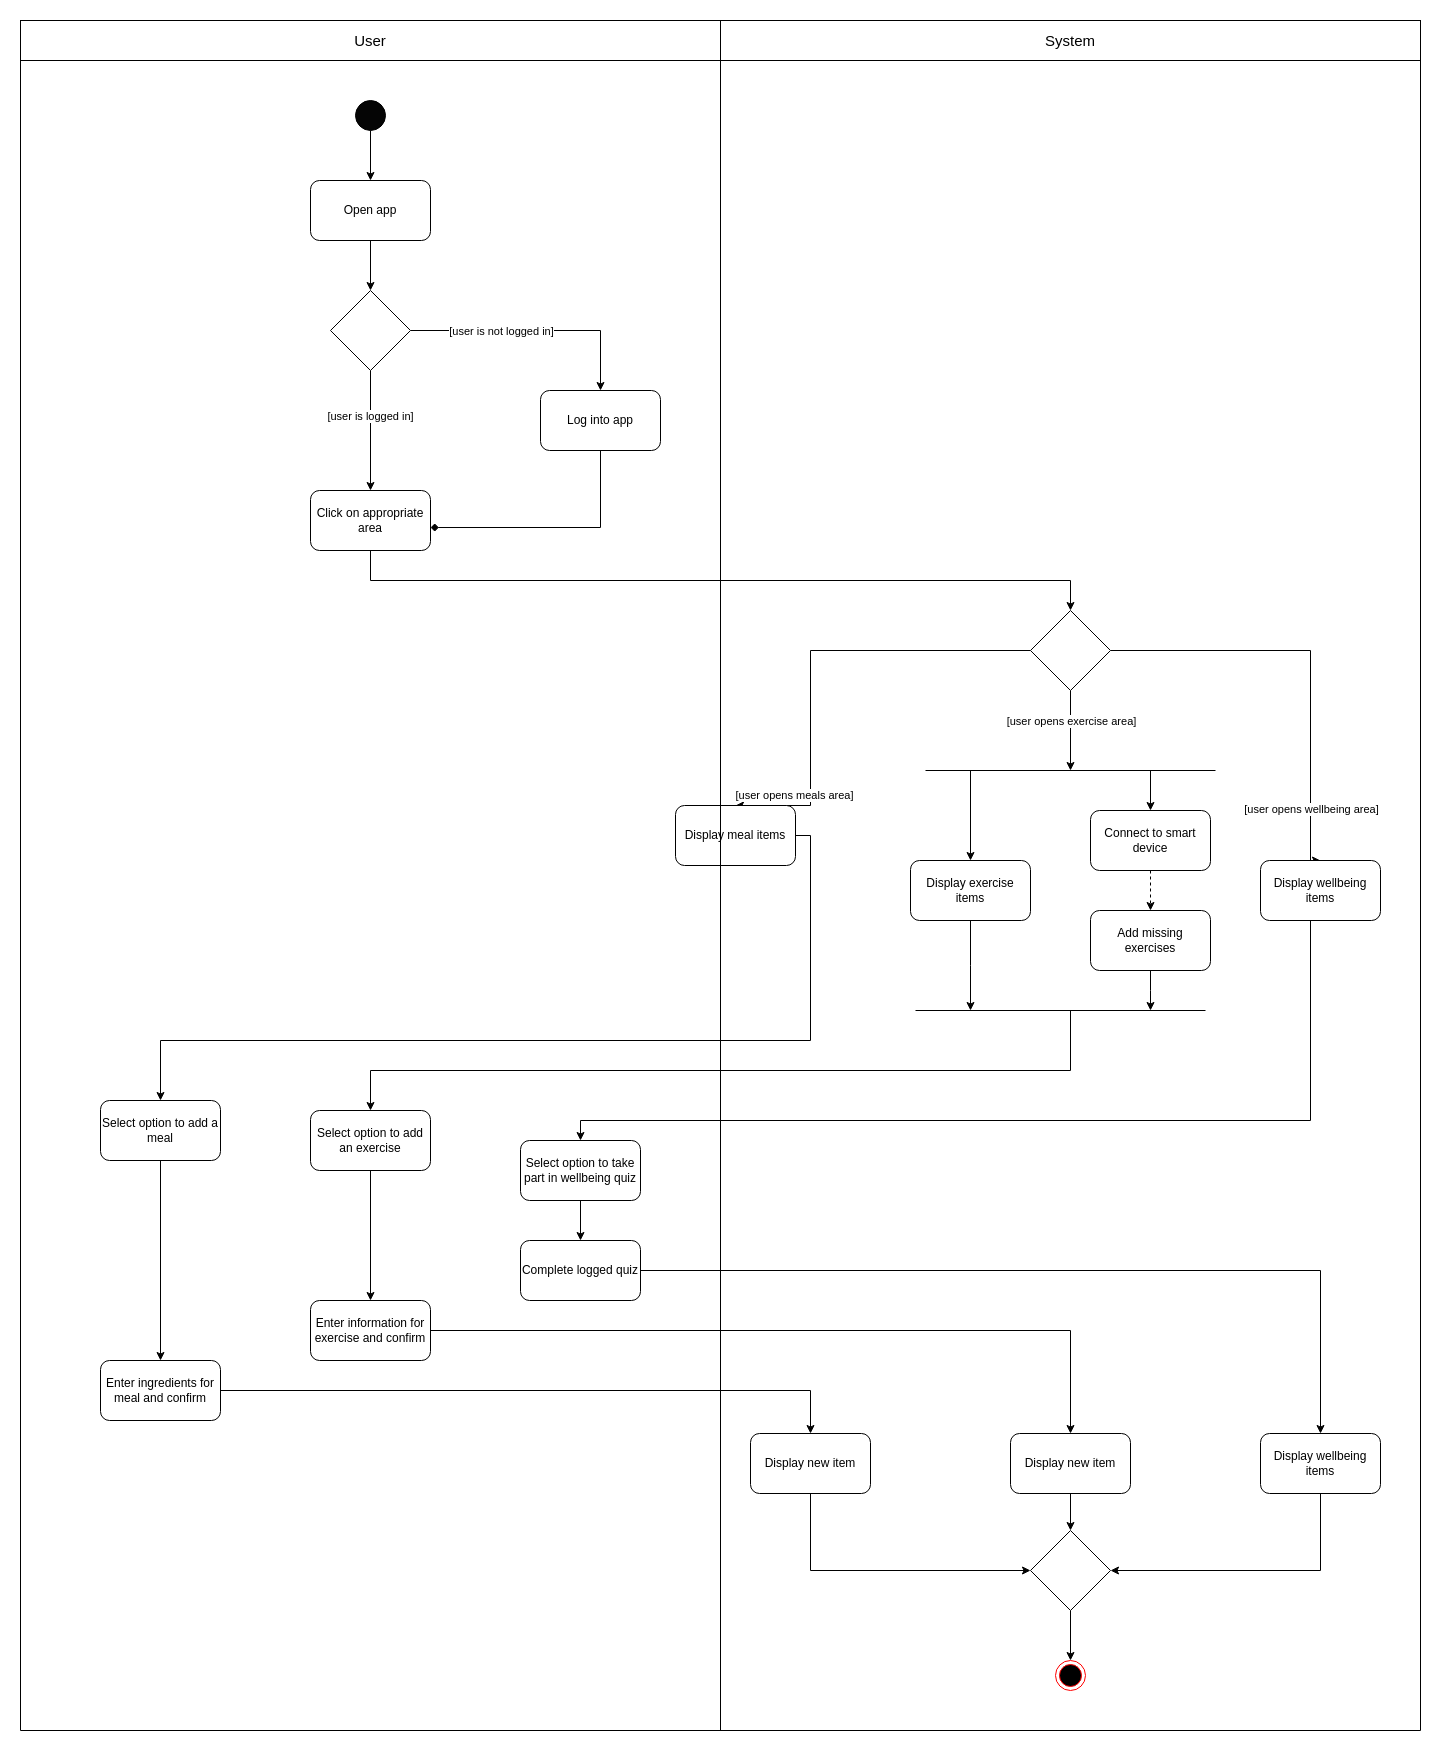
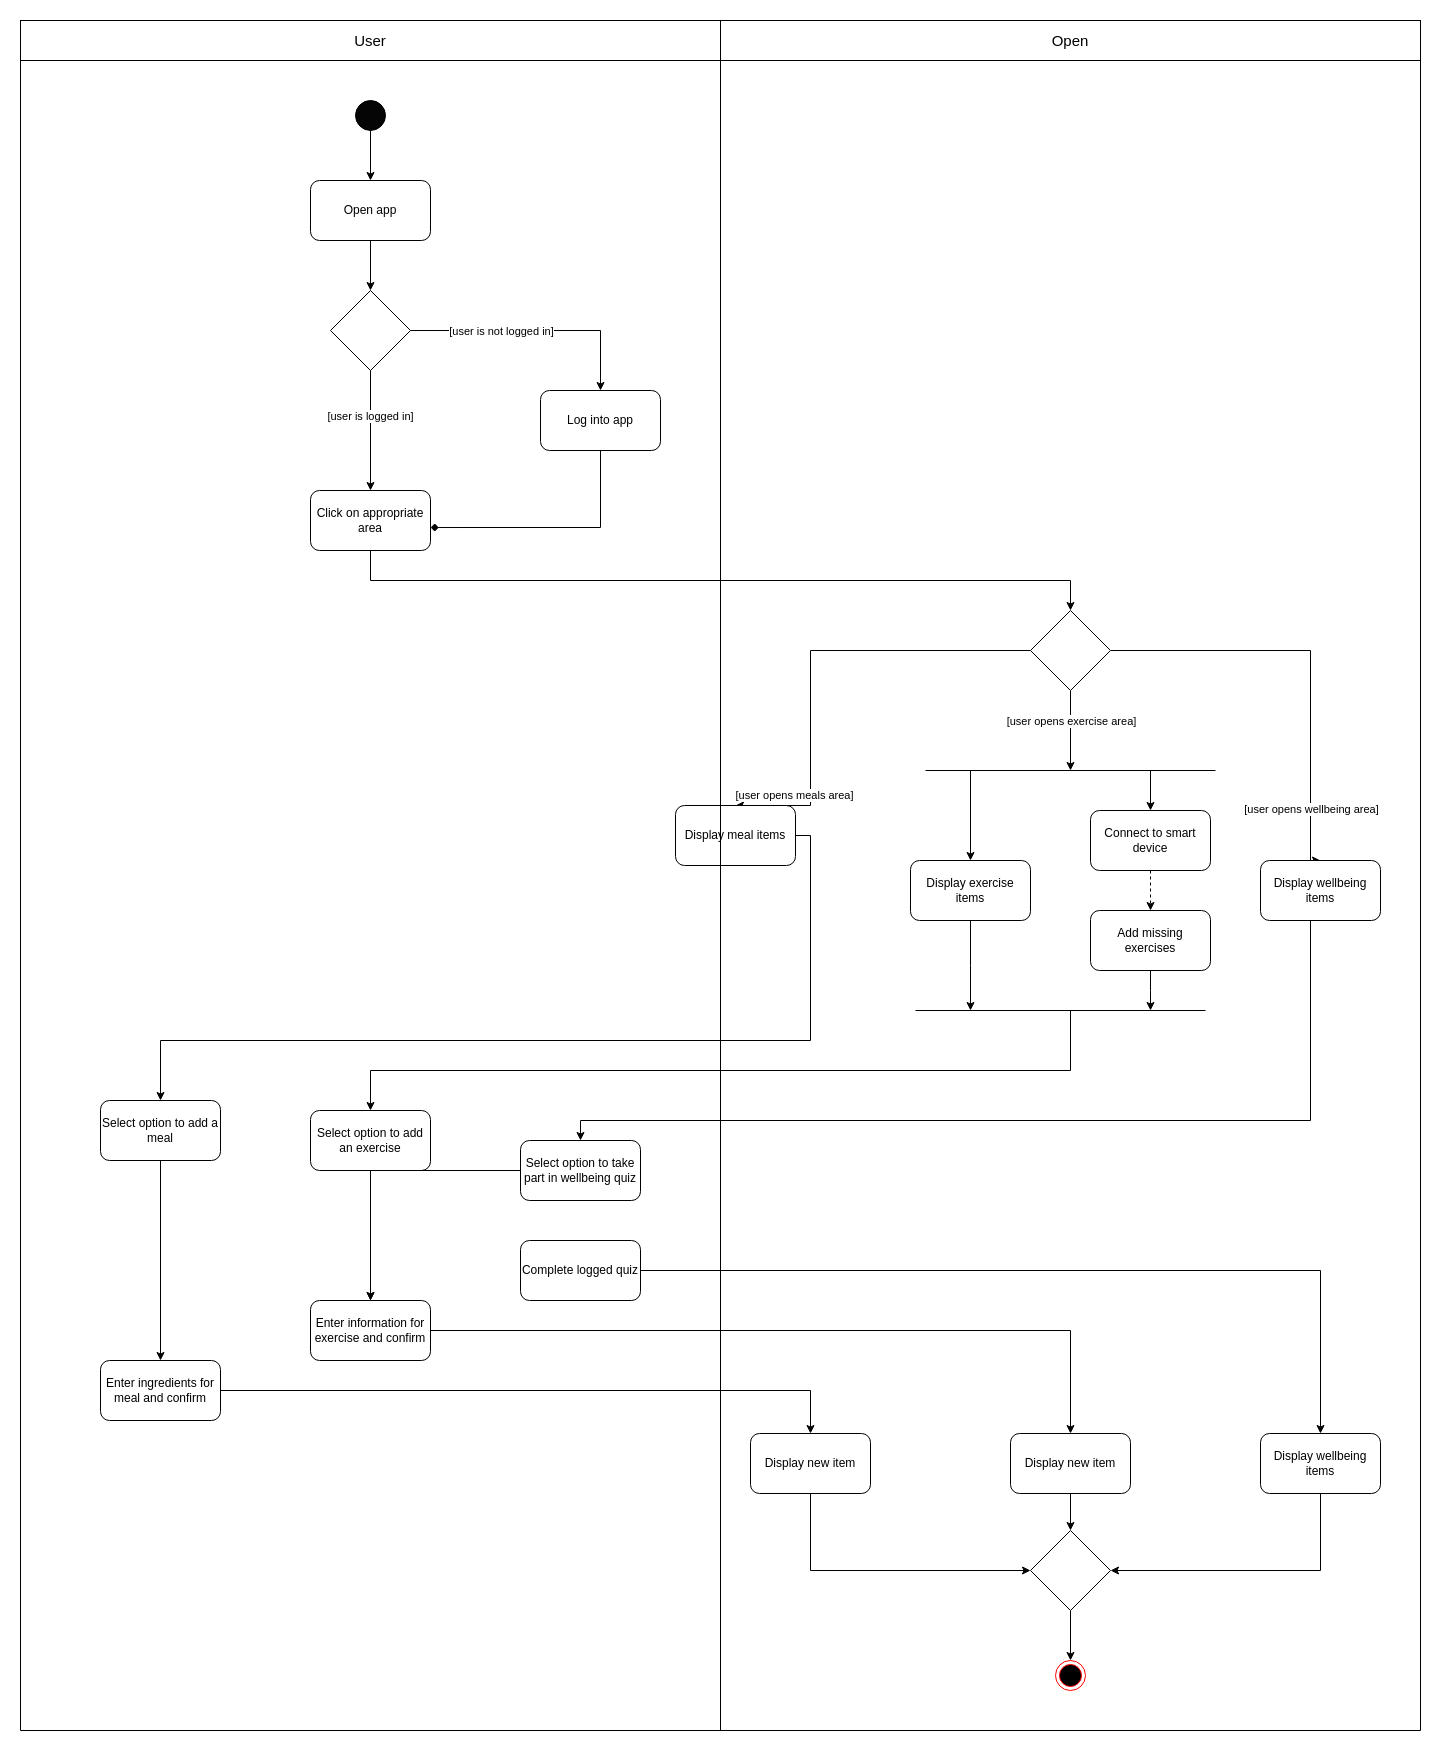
node "System": label "System" -> "Open"
edge "Select option to take part in wellbeing quiz" -> "Complete logged quiz": now "Select option to take part in wellbeing quiz" -> "Enter information for exercise and confirm"
